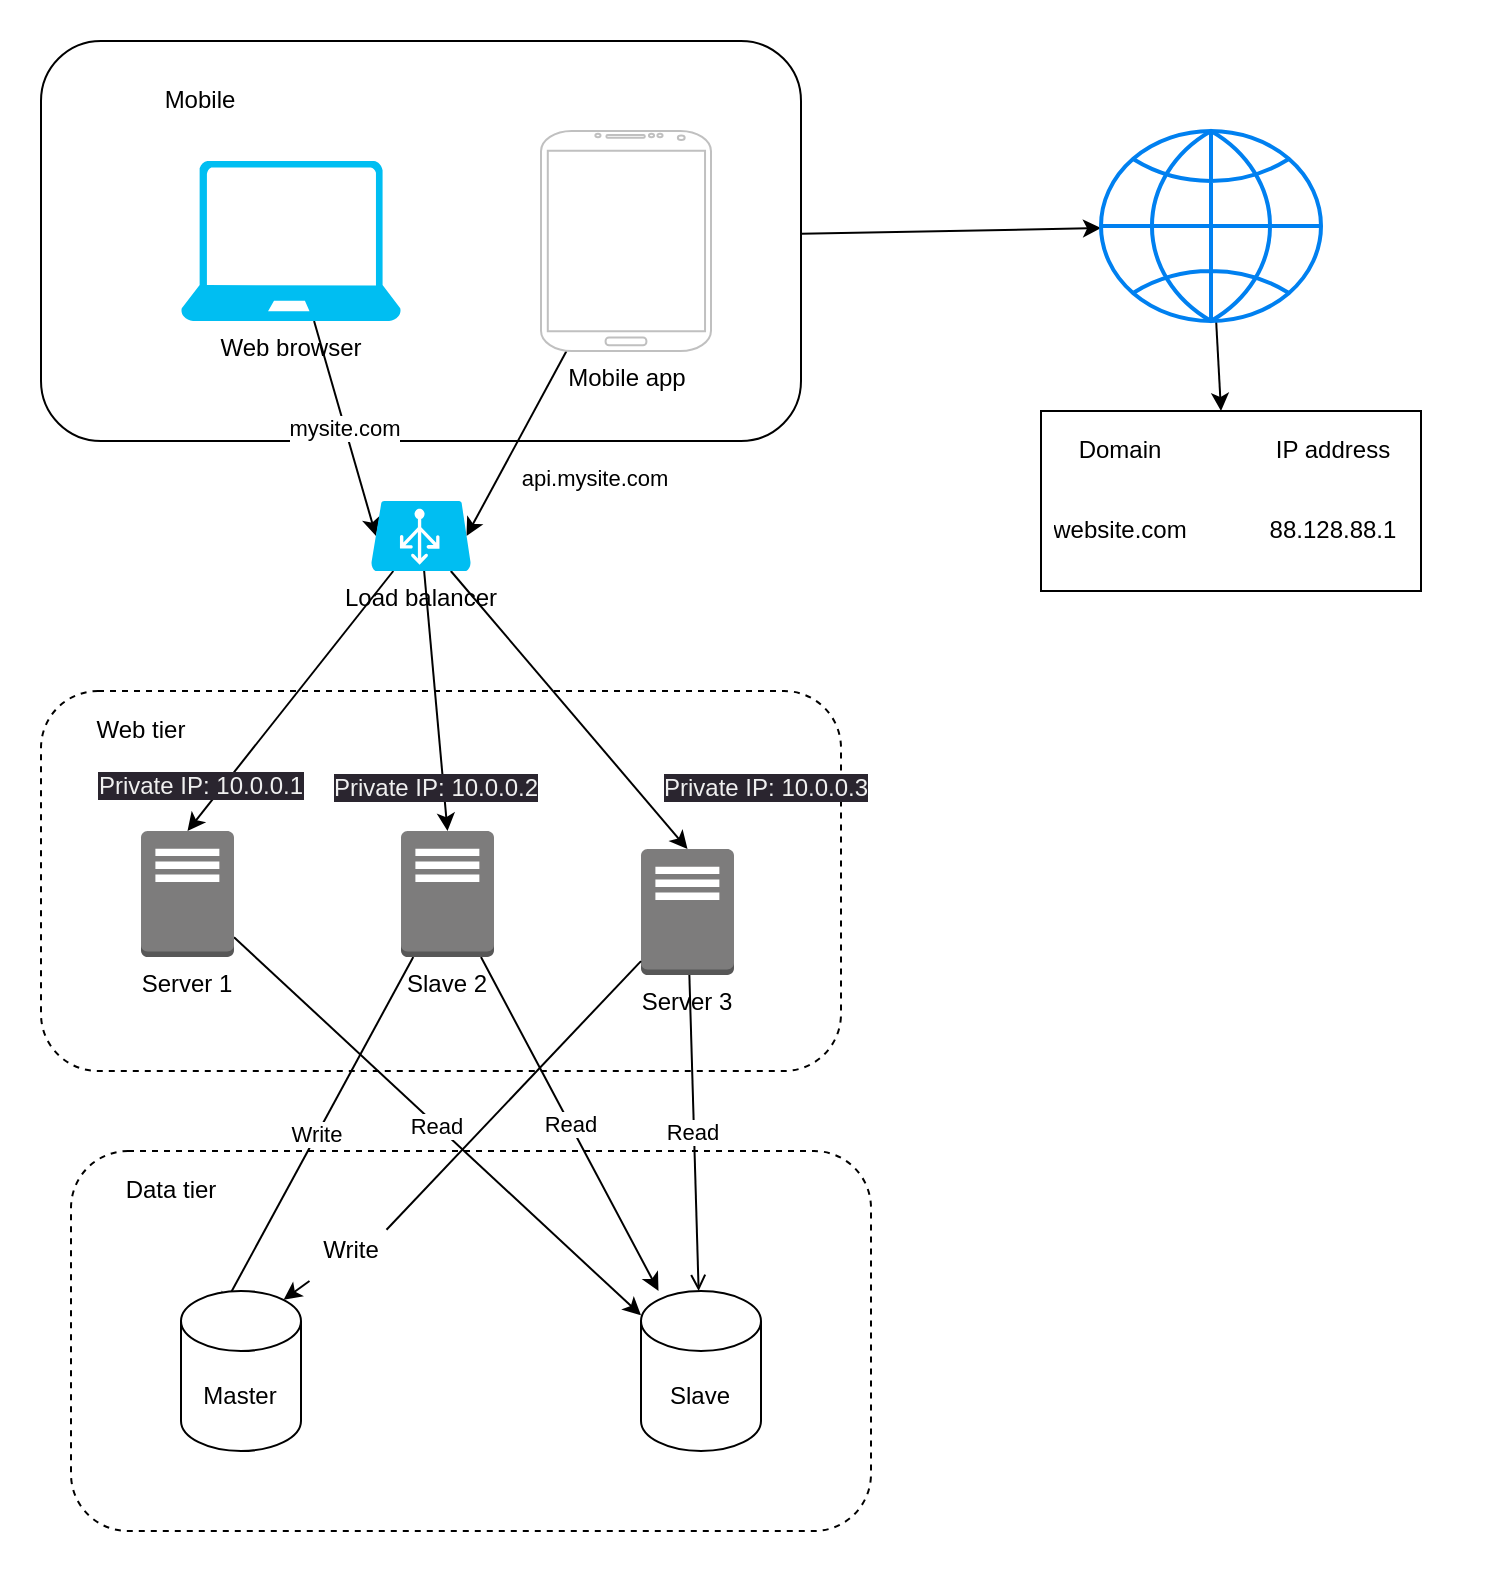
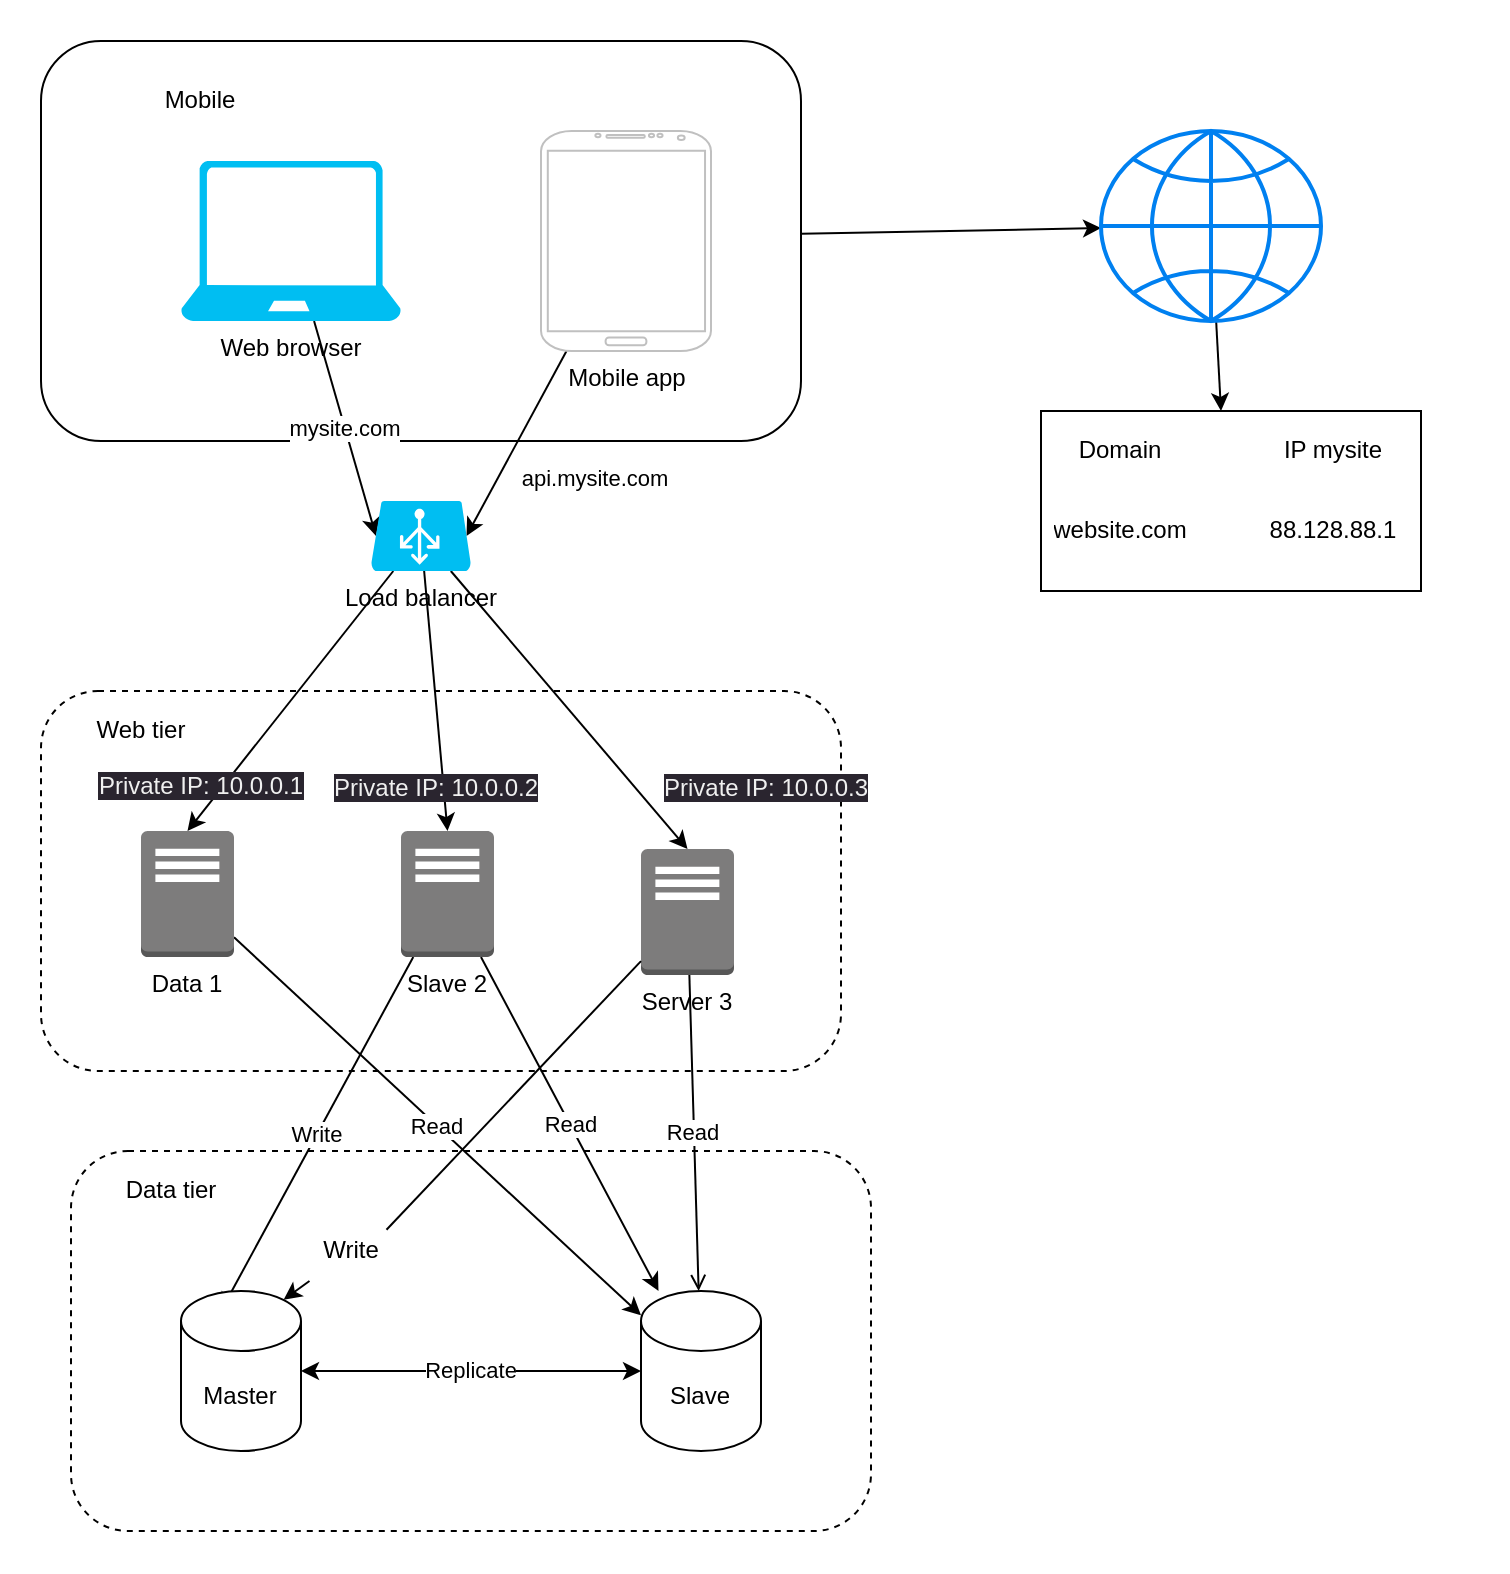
node "IP address": label "IP address" -> "IP mysite"
node "Server 1": label "Server 1" -> "Data 1"
edge "Master" -- "Slave": added, label "Replicate"
